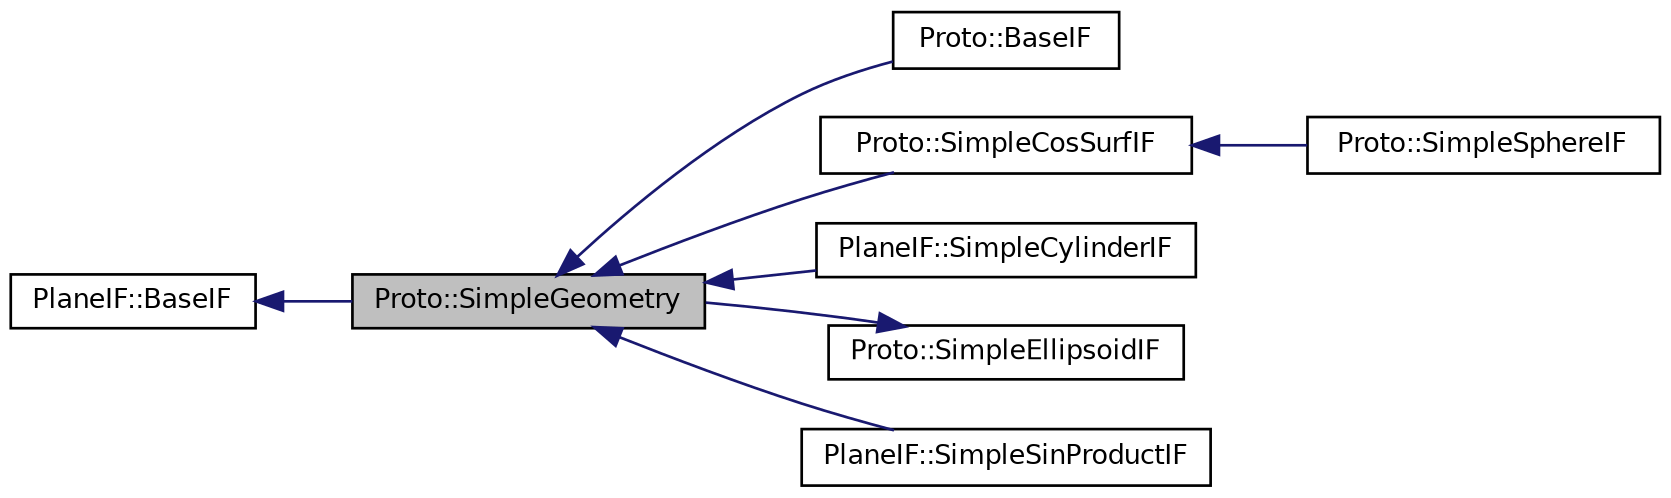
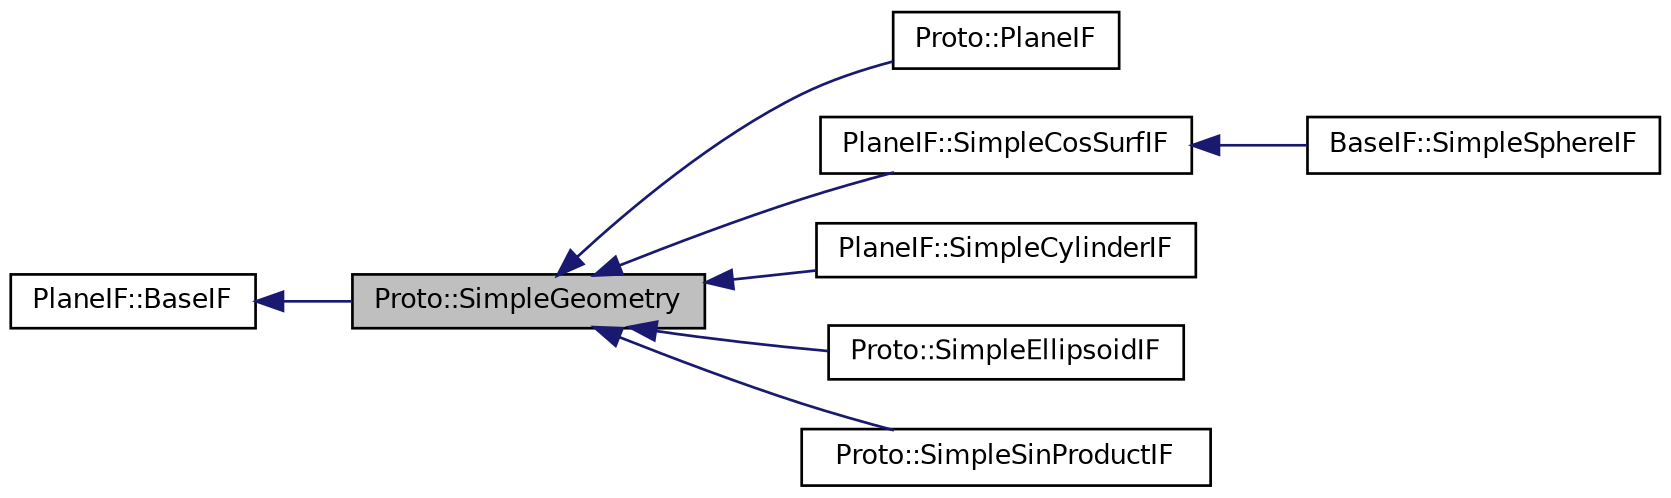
node "Proto::BaseIF": label "Proto::BaseIF" -> "Proto::PlaneIF"
node "Proto::SimpleCosSurfIF": label "Proto::SimpleCosSurfIF" -> "PlaneIF::SimpleCosSurfIF"
node "Proto::SimpleSphereIF": label "Proto::SimpleSphereIF" -> "BaseIF::SimpleSphereIF"
edge "Proto::SimpleGeometry" -> "Proto::SimpleEllipsoidIF": reversed
node "PlaneIF::SimpleSinProductIF": label "PlaneIF::SimpleSinProductIF" -> "Proto::SimpleSinProductIF"
